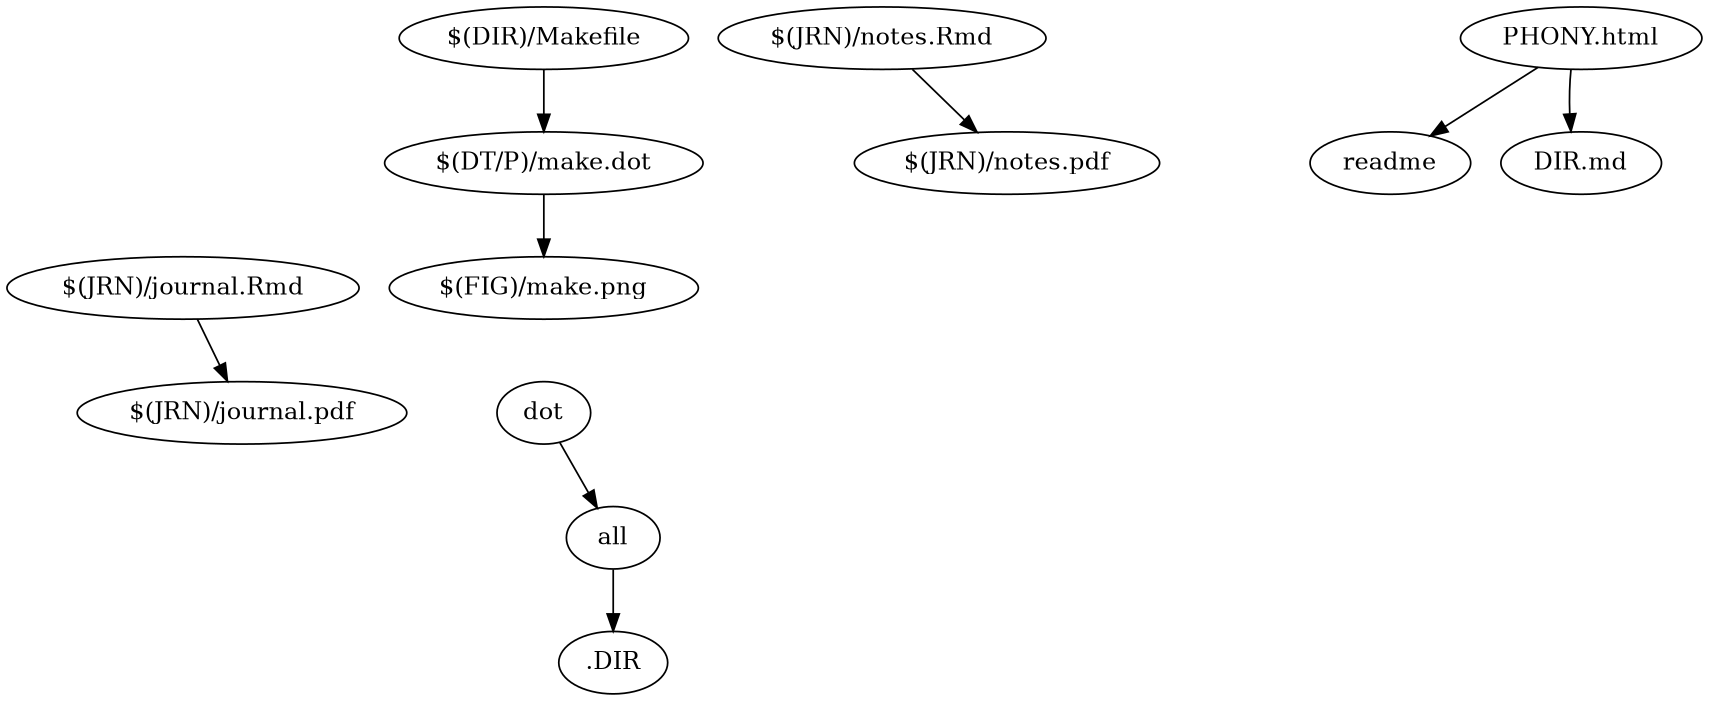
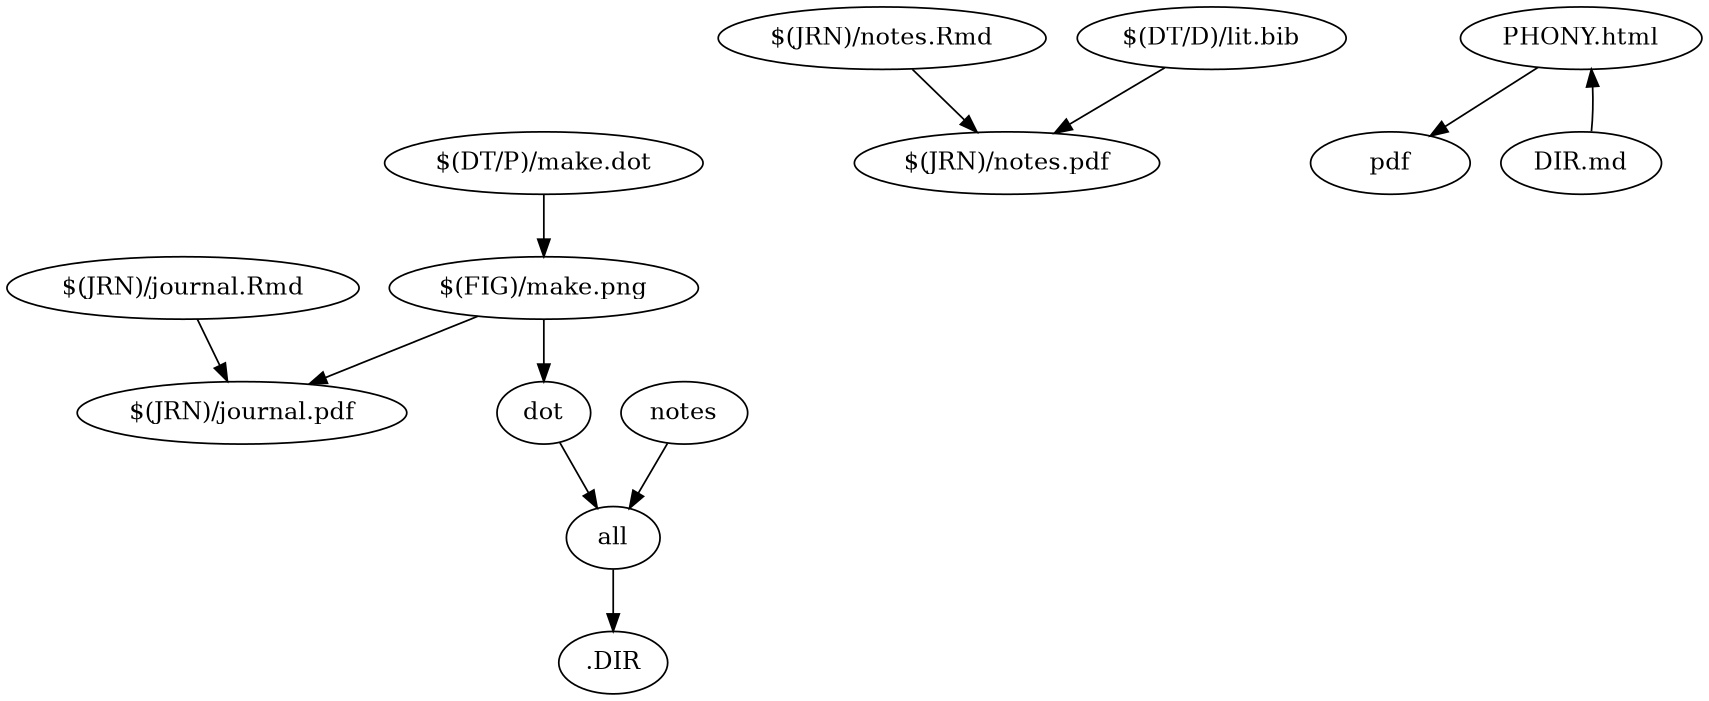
node "$(DIR)/Makefile": removed
node "$(DT/D)/lit.bib": added
edge "PHONY.html" -> "DIR.md": reversed
node "readme": label "readme" -> "pdf"
edge "$(FIG)/make.png" -> "dot": added
edge "$(FIG)/make.png" -> "$(JRN)/journal.pdf": added
node "notes": added
